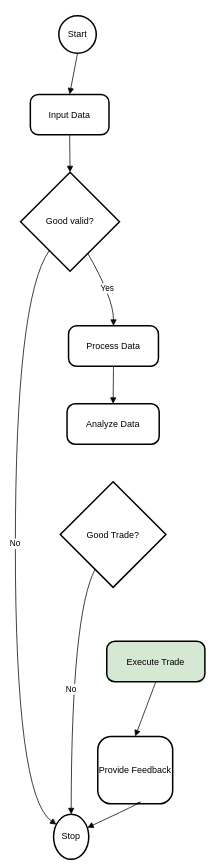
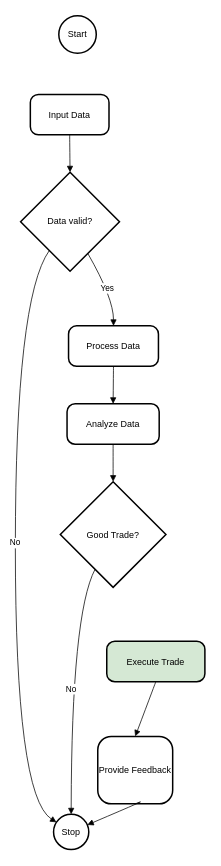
edge "Start" -> "Input Data": removed
node "Good valid?": label "Good valid?" -> "Data valid?"
edge "Analyze Data" -> "Good Trade?": added
node "Stop": size 35x45 -> 35x35
